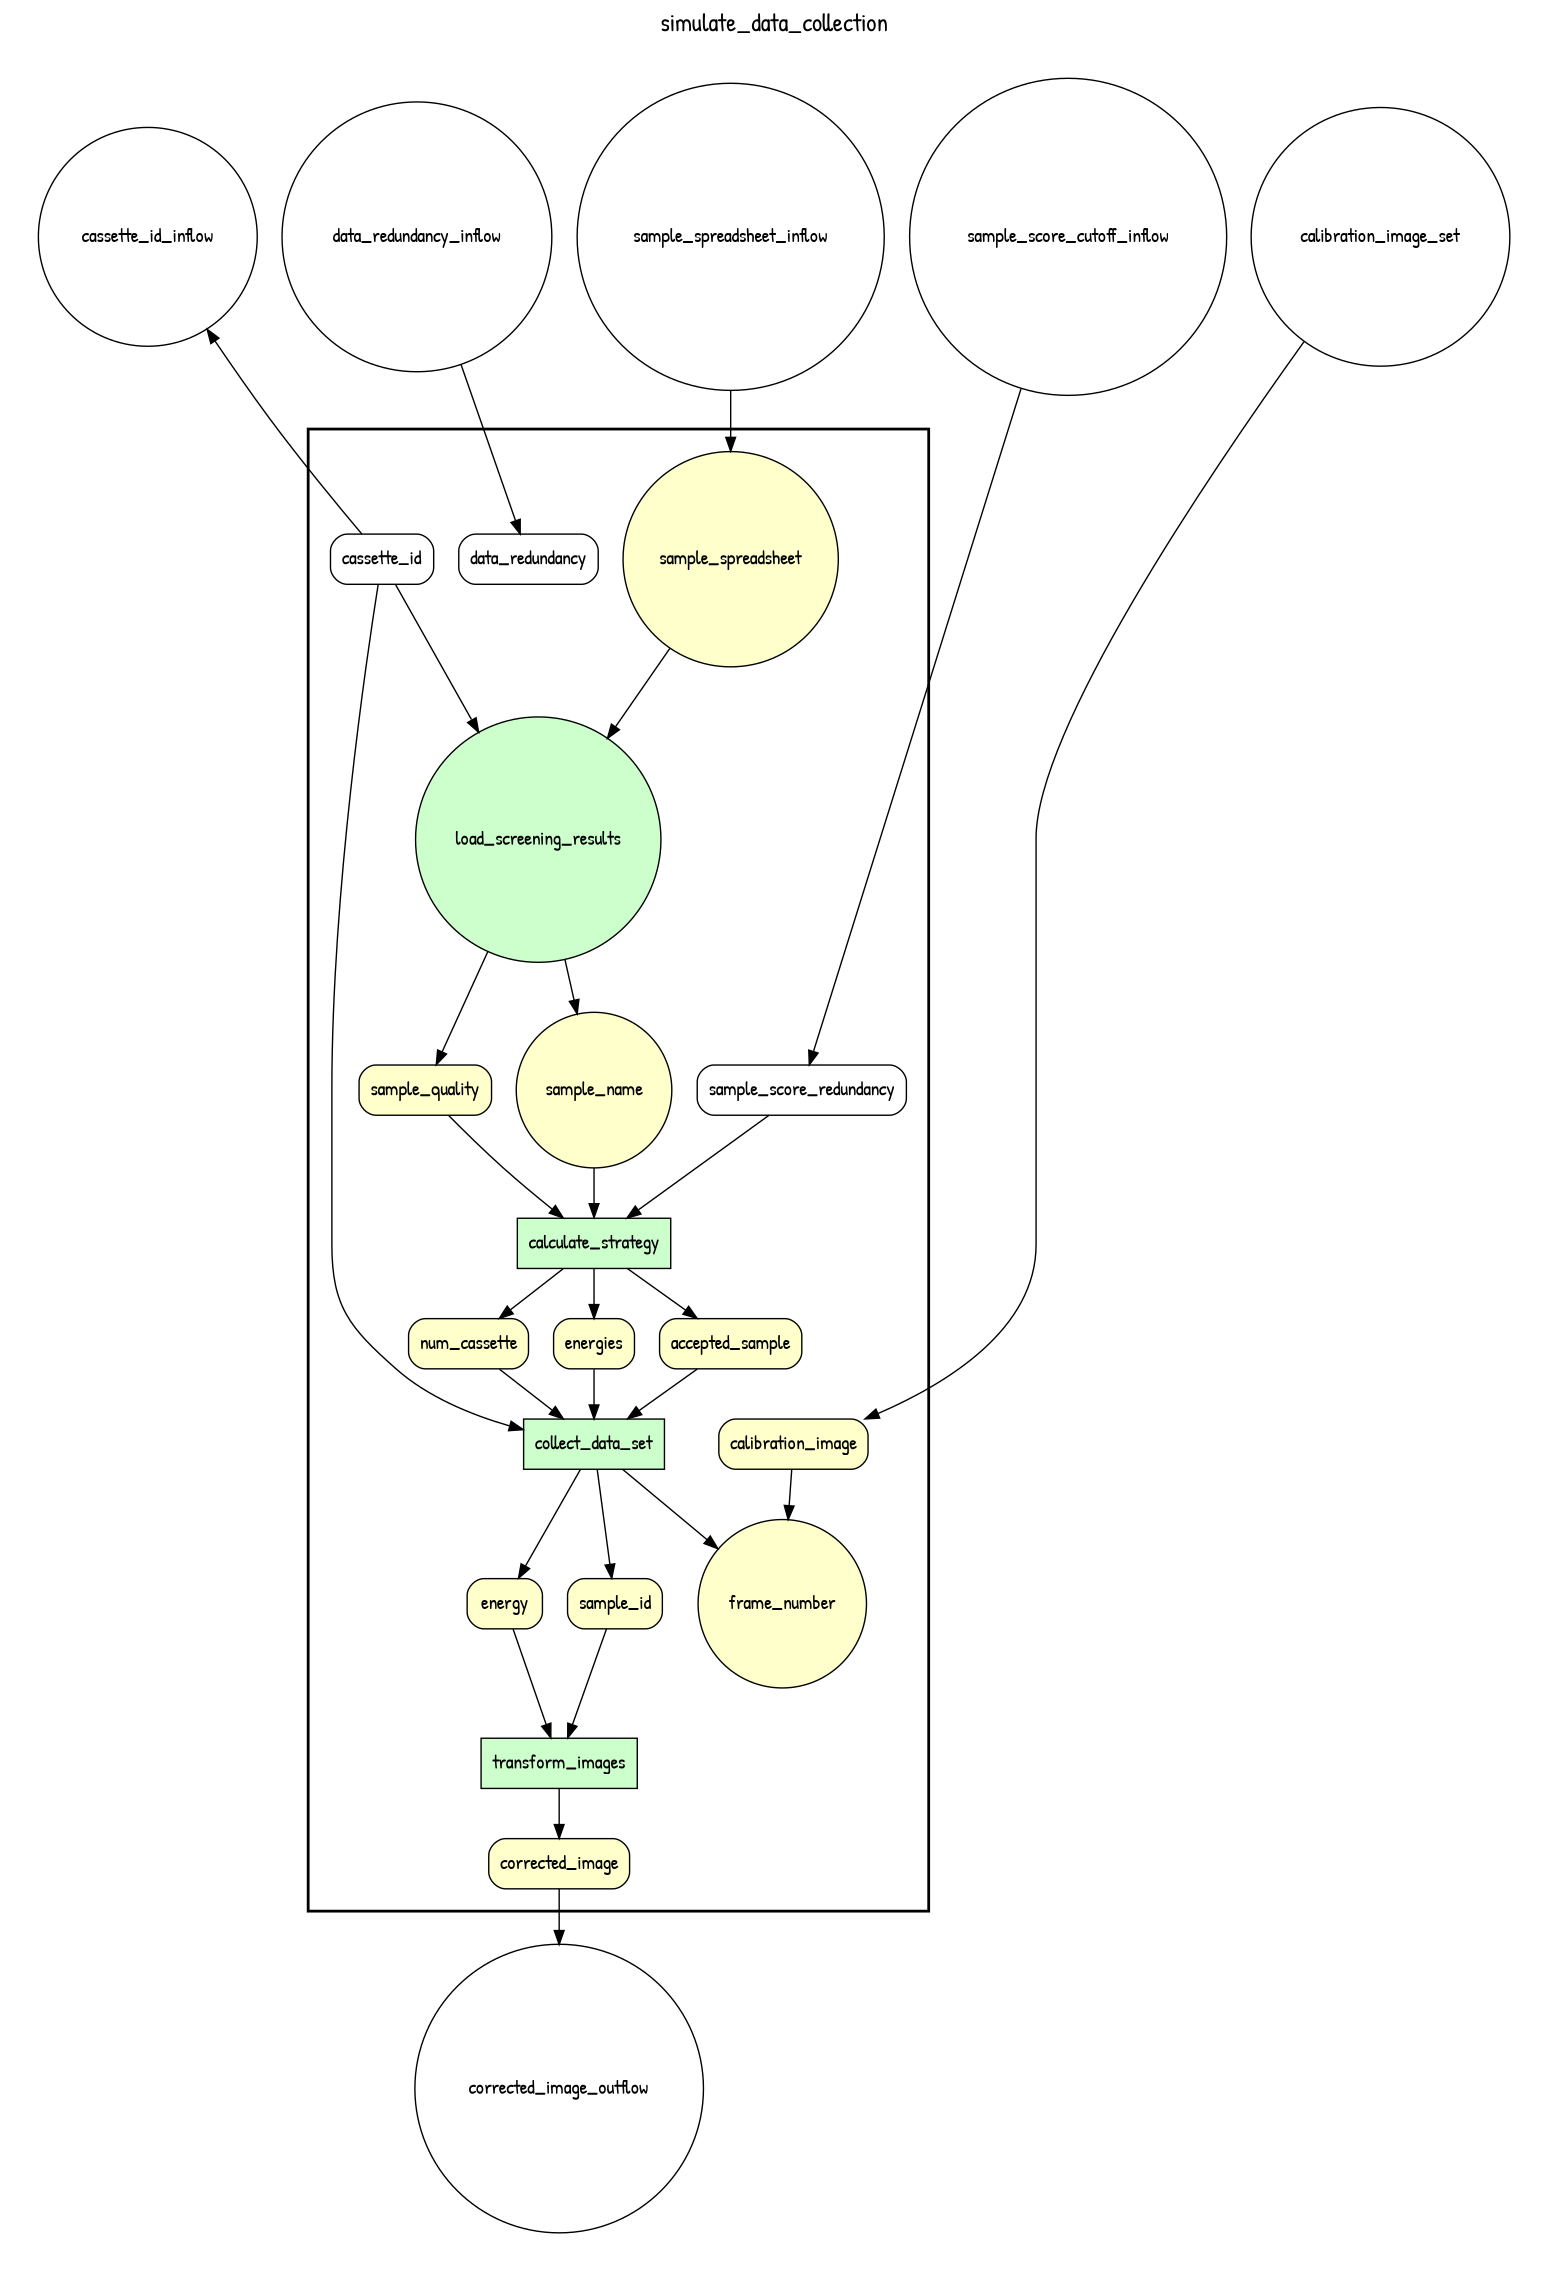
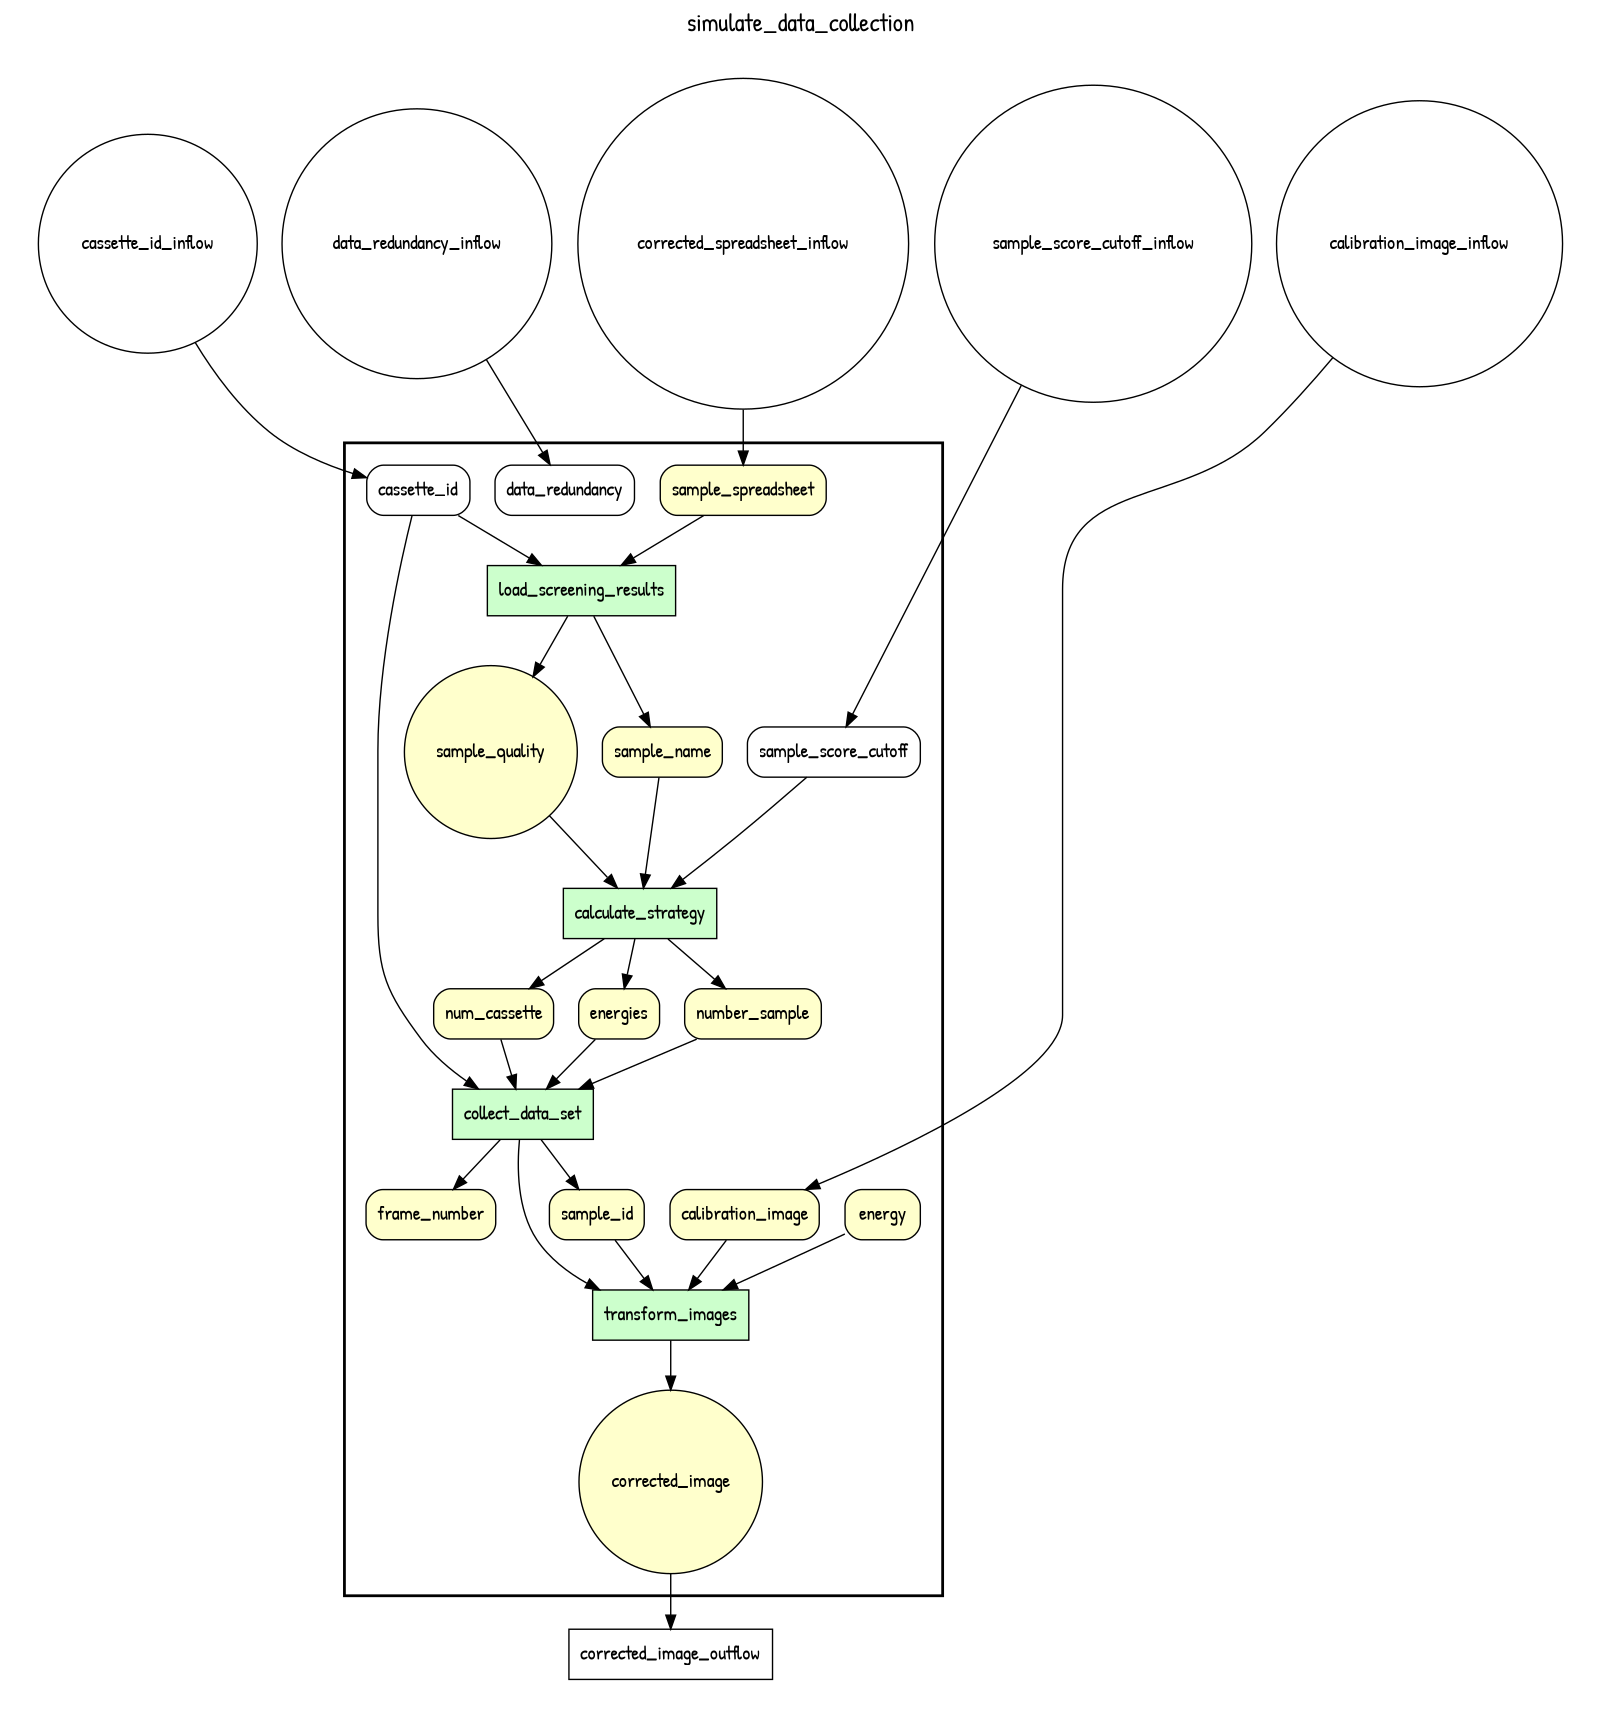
node "sample_spreadsheet_inflow": label "sample_spreadsheet_inflow" -> "corrected_spreadsheet_inflow"
node "calibration_image_set": label "calibration_image_set" -> "calibration_image_inflow"
edge "cassette_id" -> "cassette_id_inflow": reversed
node "sample_spreadsheet": shape circle -> box
node "load_screening_results": shape circle -> box
node "sample_quality": shape box -> circle
node "sample_name": shape circle -> box
node "sample_score_redundancy": label "sample_score_redundancy" -> "sample_score_cutoff"
node "accepted_sample": label "accepted_sample" -> "number_sample"
edge "calibration_image" -> "frame_number": now "calibration_image" -> "transform_images"
edge "collect_data_set" -> "energy": now "collect_data_set" -> "transform_images"
node "frame_number": shape circle -> box
node "corrected_image": shape box -> circle
node "corrected_image_outflow": shape circle -> box
